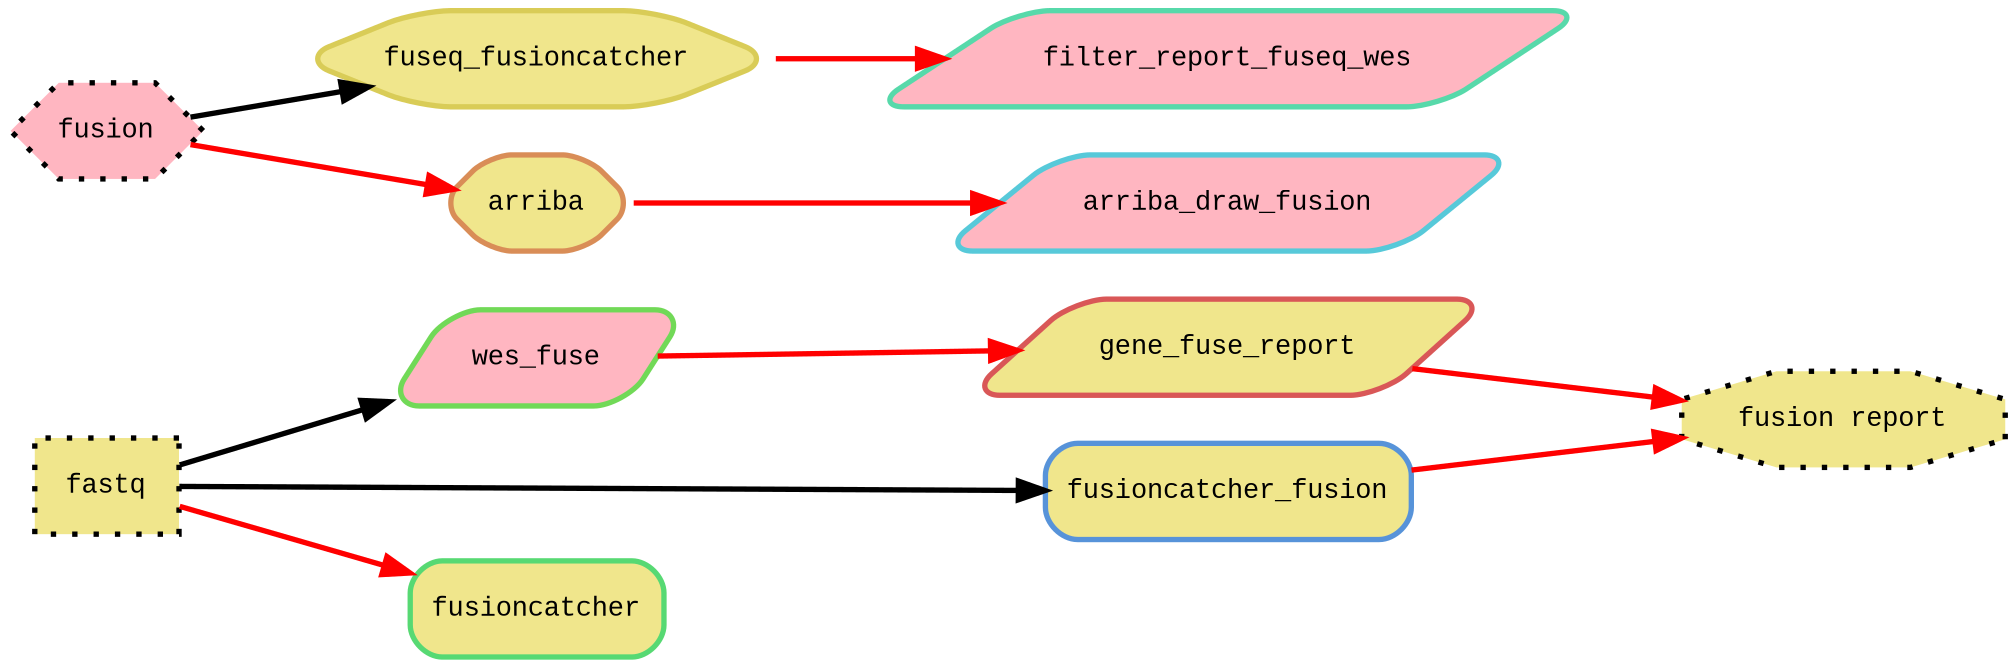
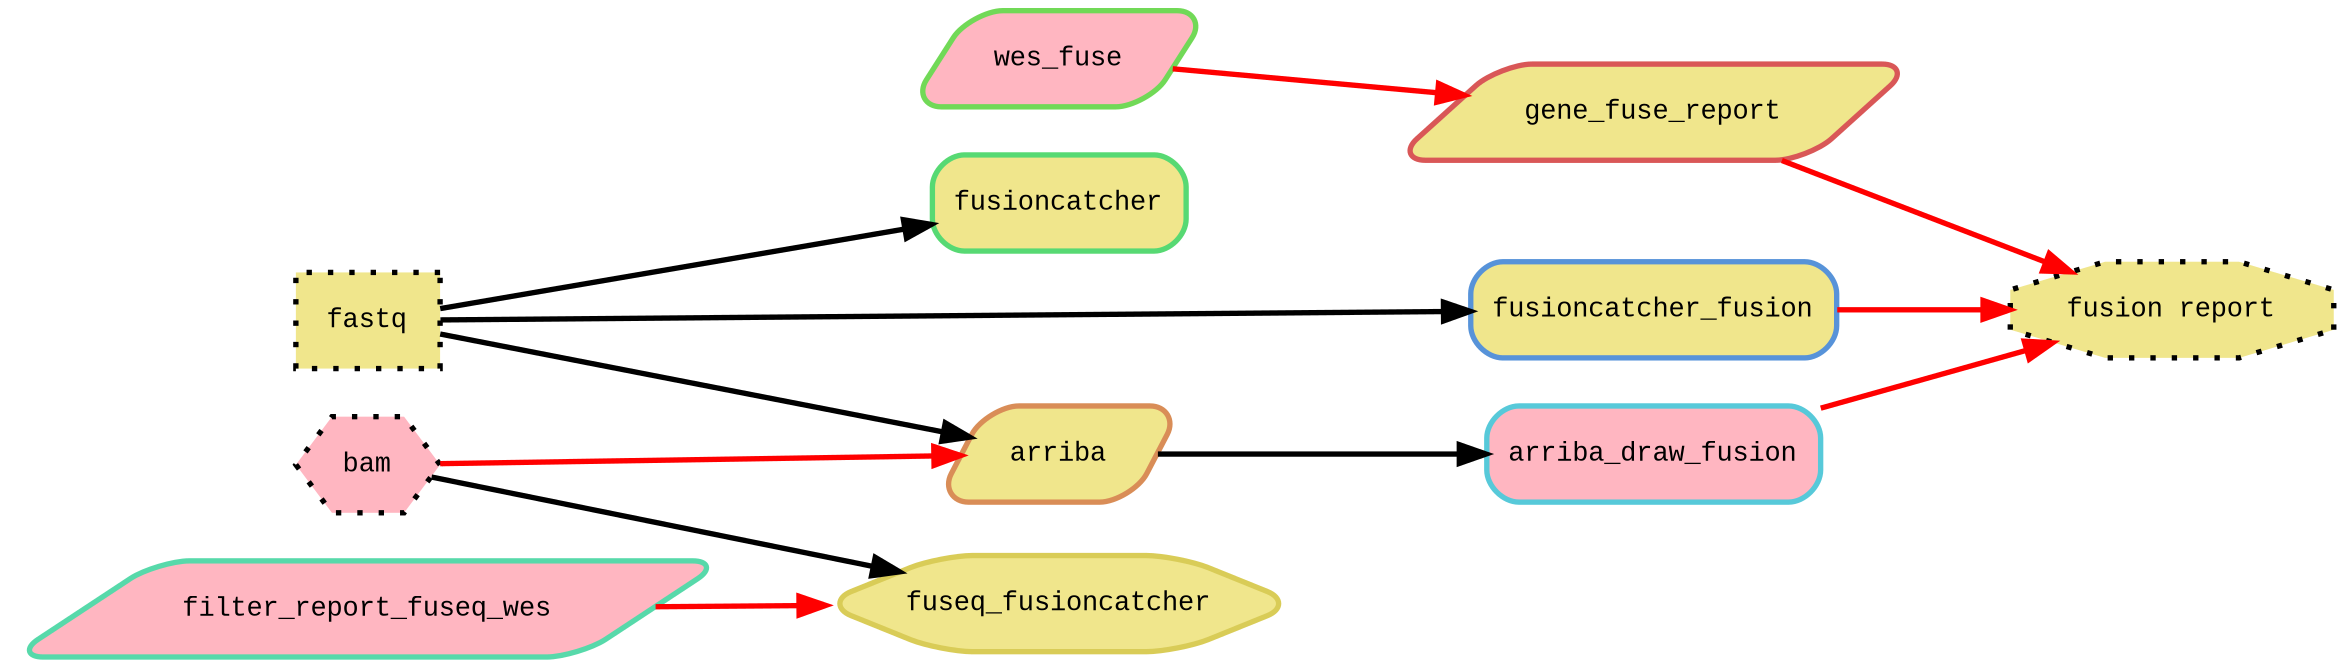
edge "fuseq_fusioncatcher" -> "filter_report_fuseq_wes": reversed
node "fusion": label "fusion" -> "bam"
node "arriba": shape hexagon -> parallelogram
edge "arriba" -> "arriba_draw_fusion": color red -> black
node "arriba_draw_fusion": shape parallelogram -> box
edge "arriba_draw_fusion" -> "fusion report": added
edge "fastq" -> "wes_fuse": now "fastq" -> "arriba"
edge "fastq" -> "fusioncatcher": color red -> black
